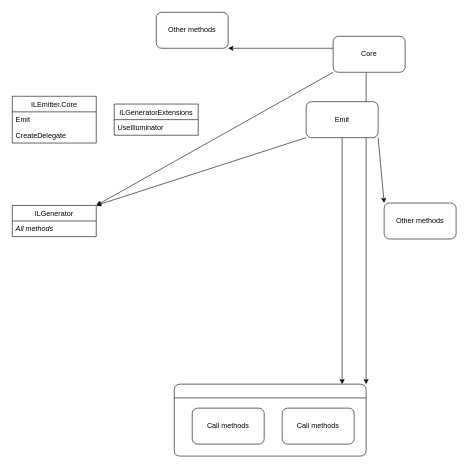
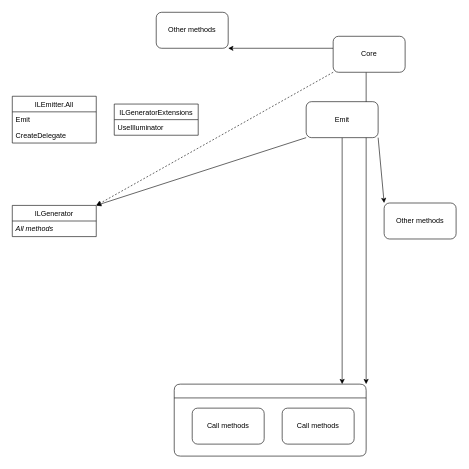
node "ILEmitter.Core": label "ILEmitter.Core" -> "ILEmitter.All"
edge "Core" -> "ILGenerator": style solid -> dashed
